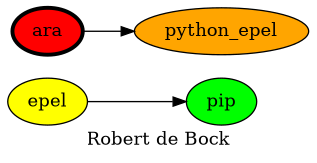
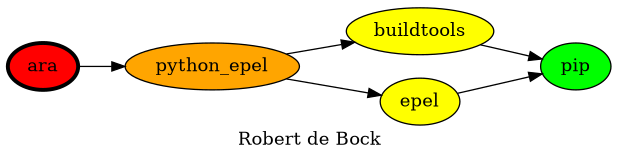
node "buildtools": added
edge "python_epel" -> "epel": added
